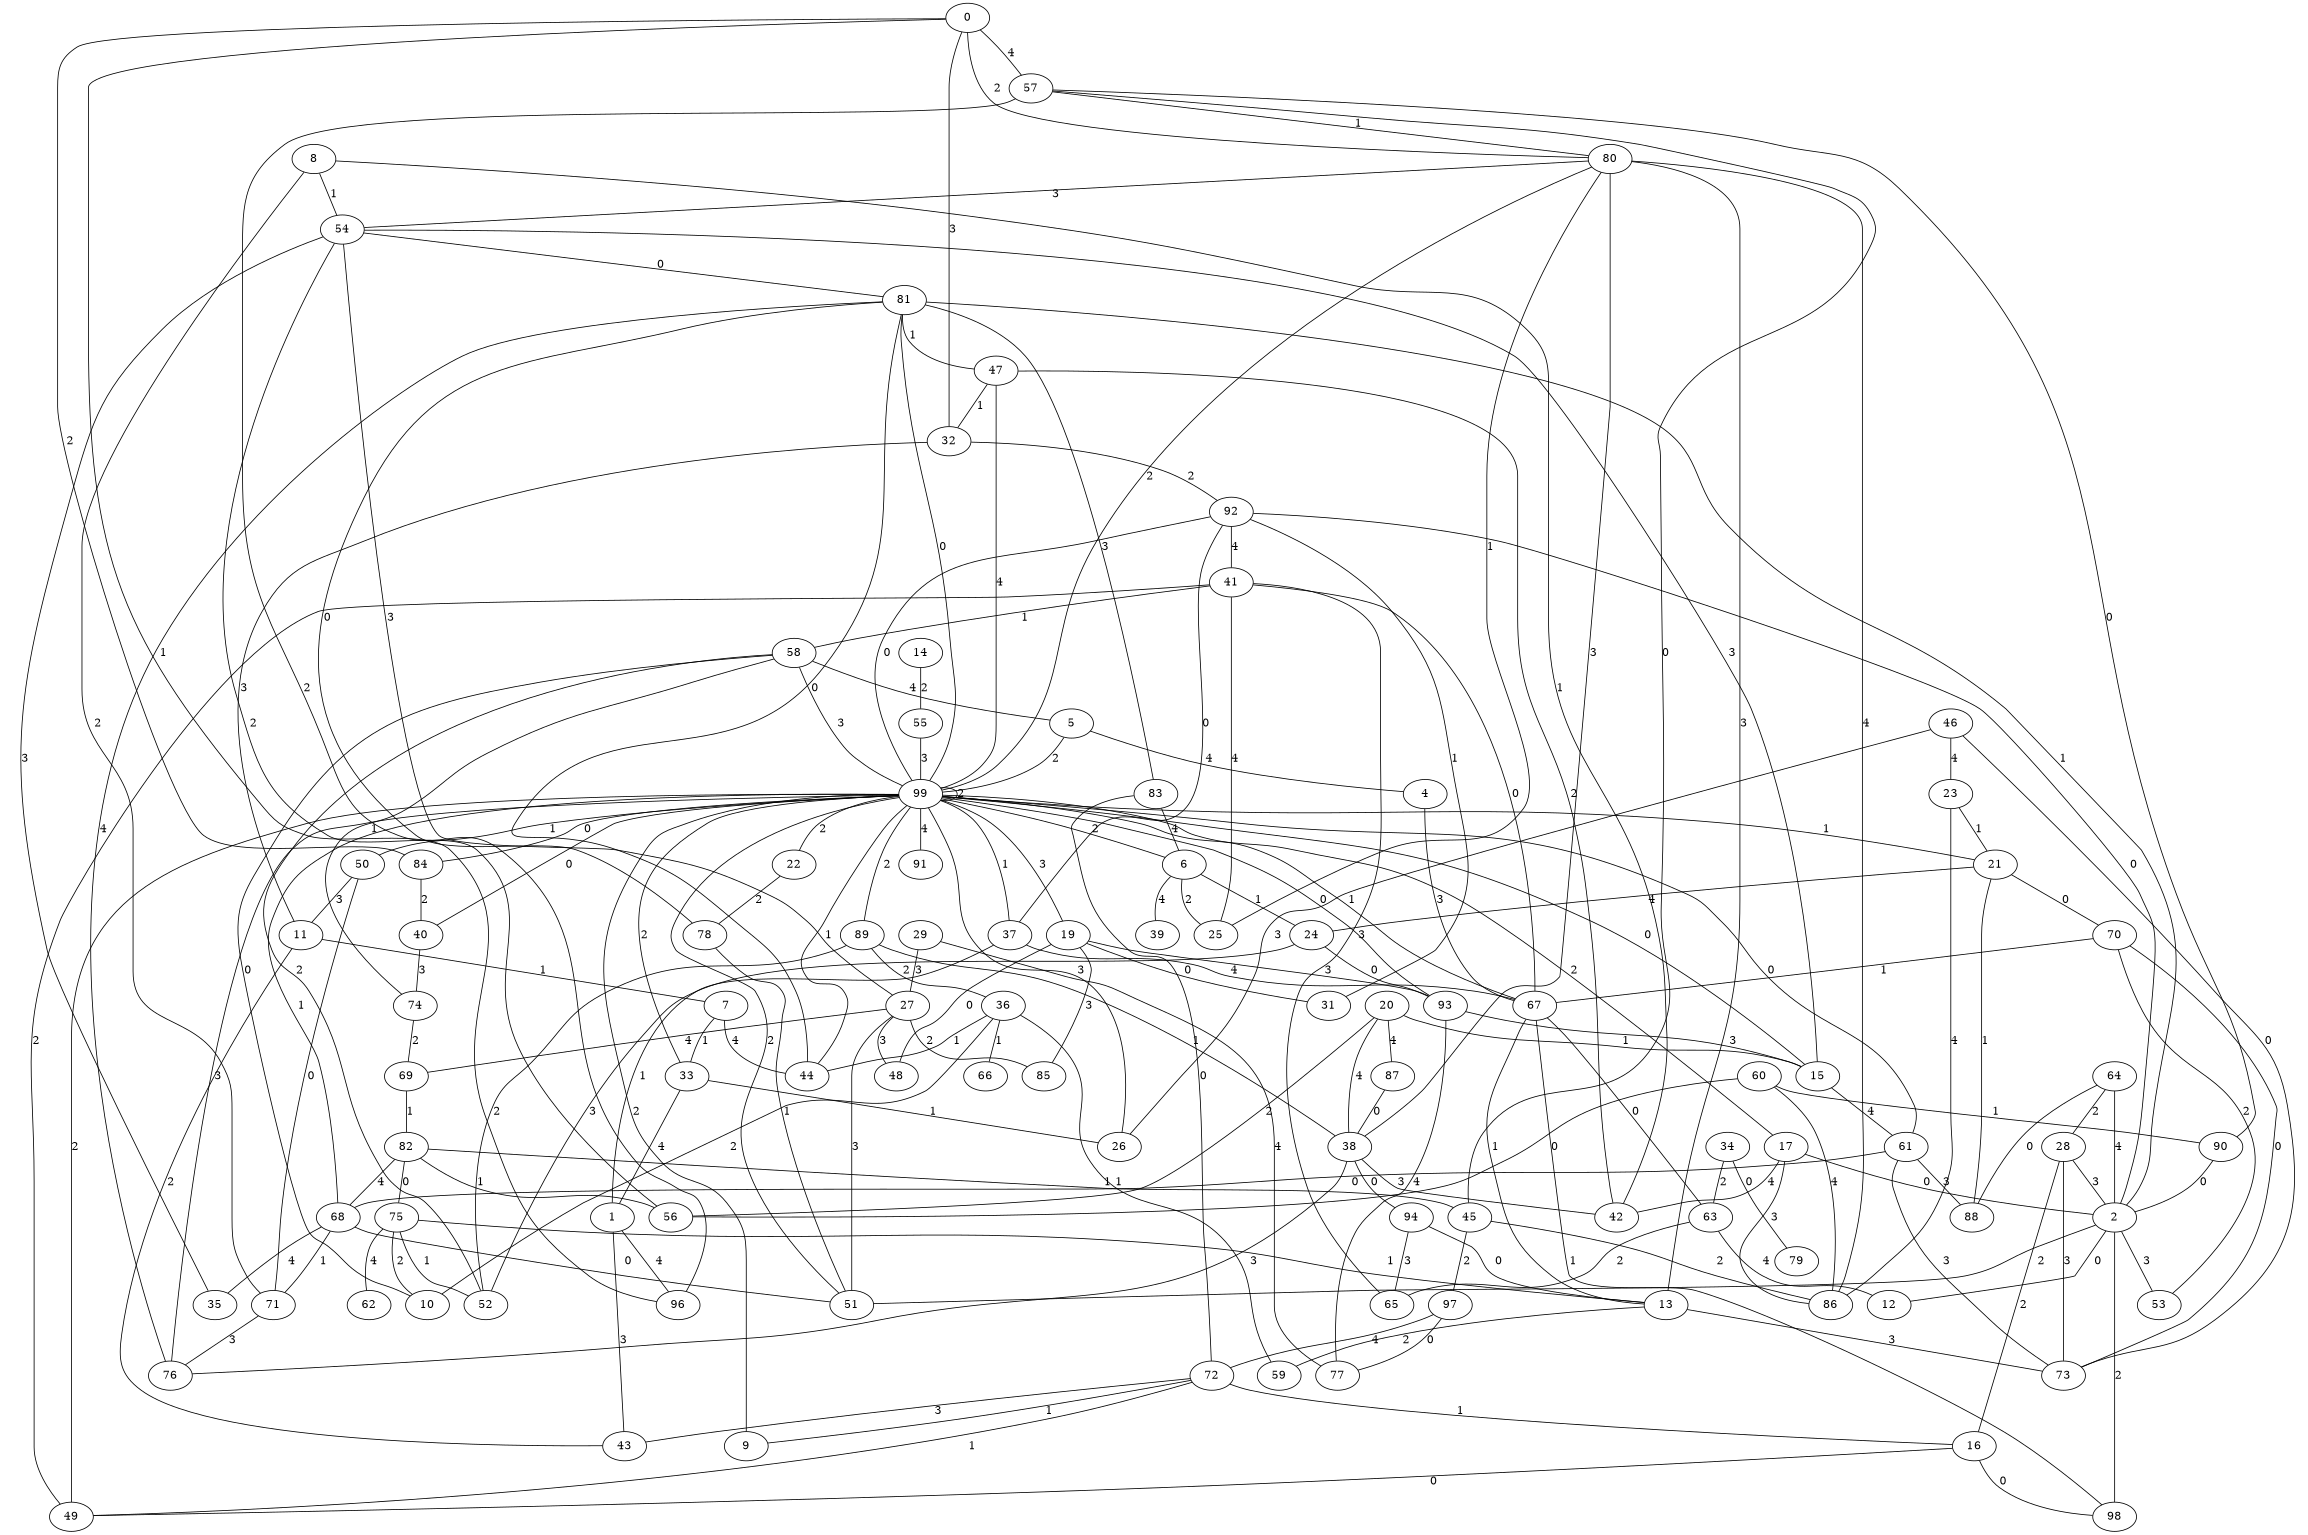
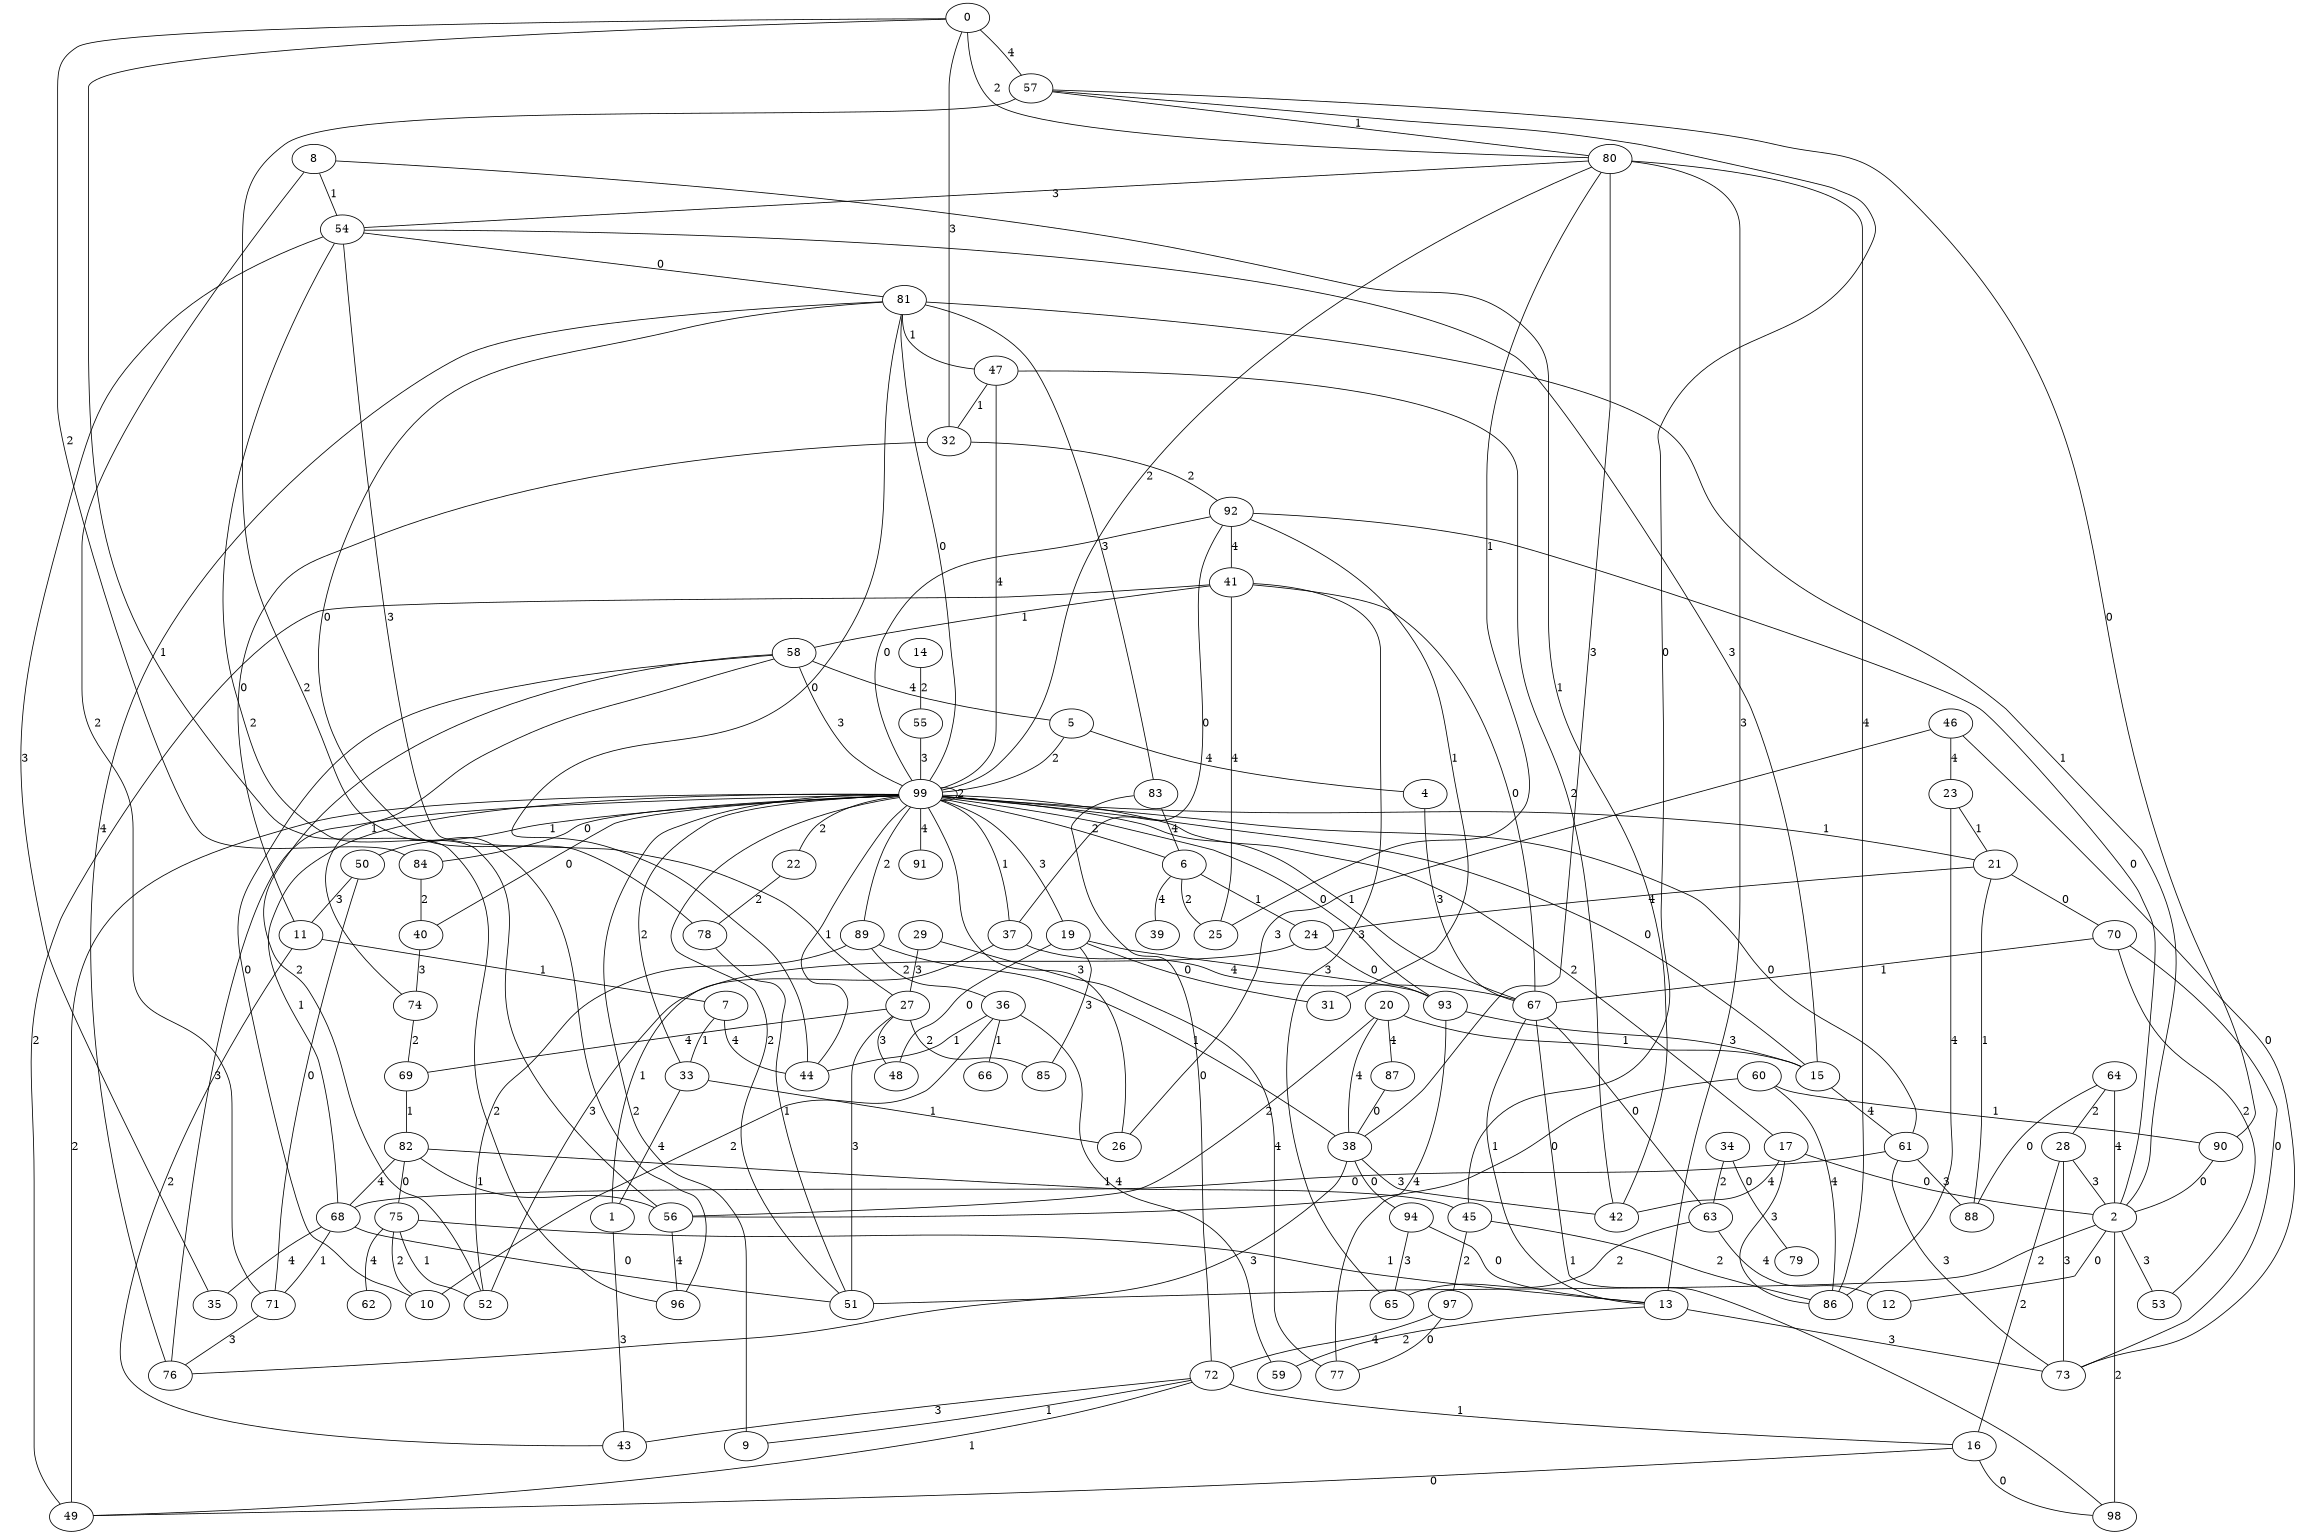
edge "32" -- "11": label "3" -> "0"
edge "36" -- "59": label "1" -> "4"
edge "1" -- "96": now "56" -- "96"
